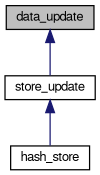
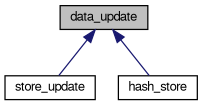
edge "hash_store" -> "store_update": now "hash_store" -> "data_update"
